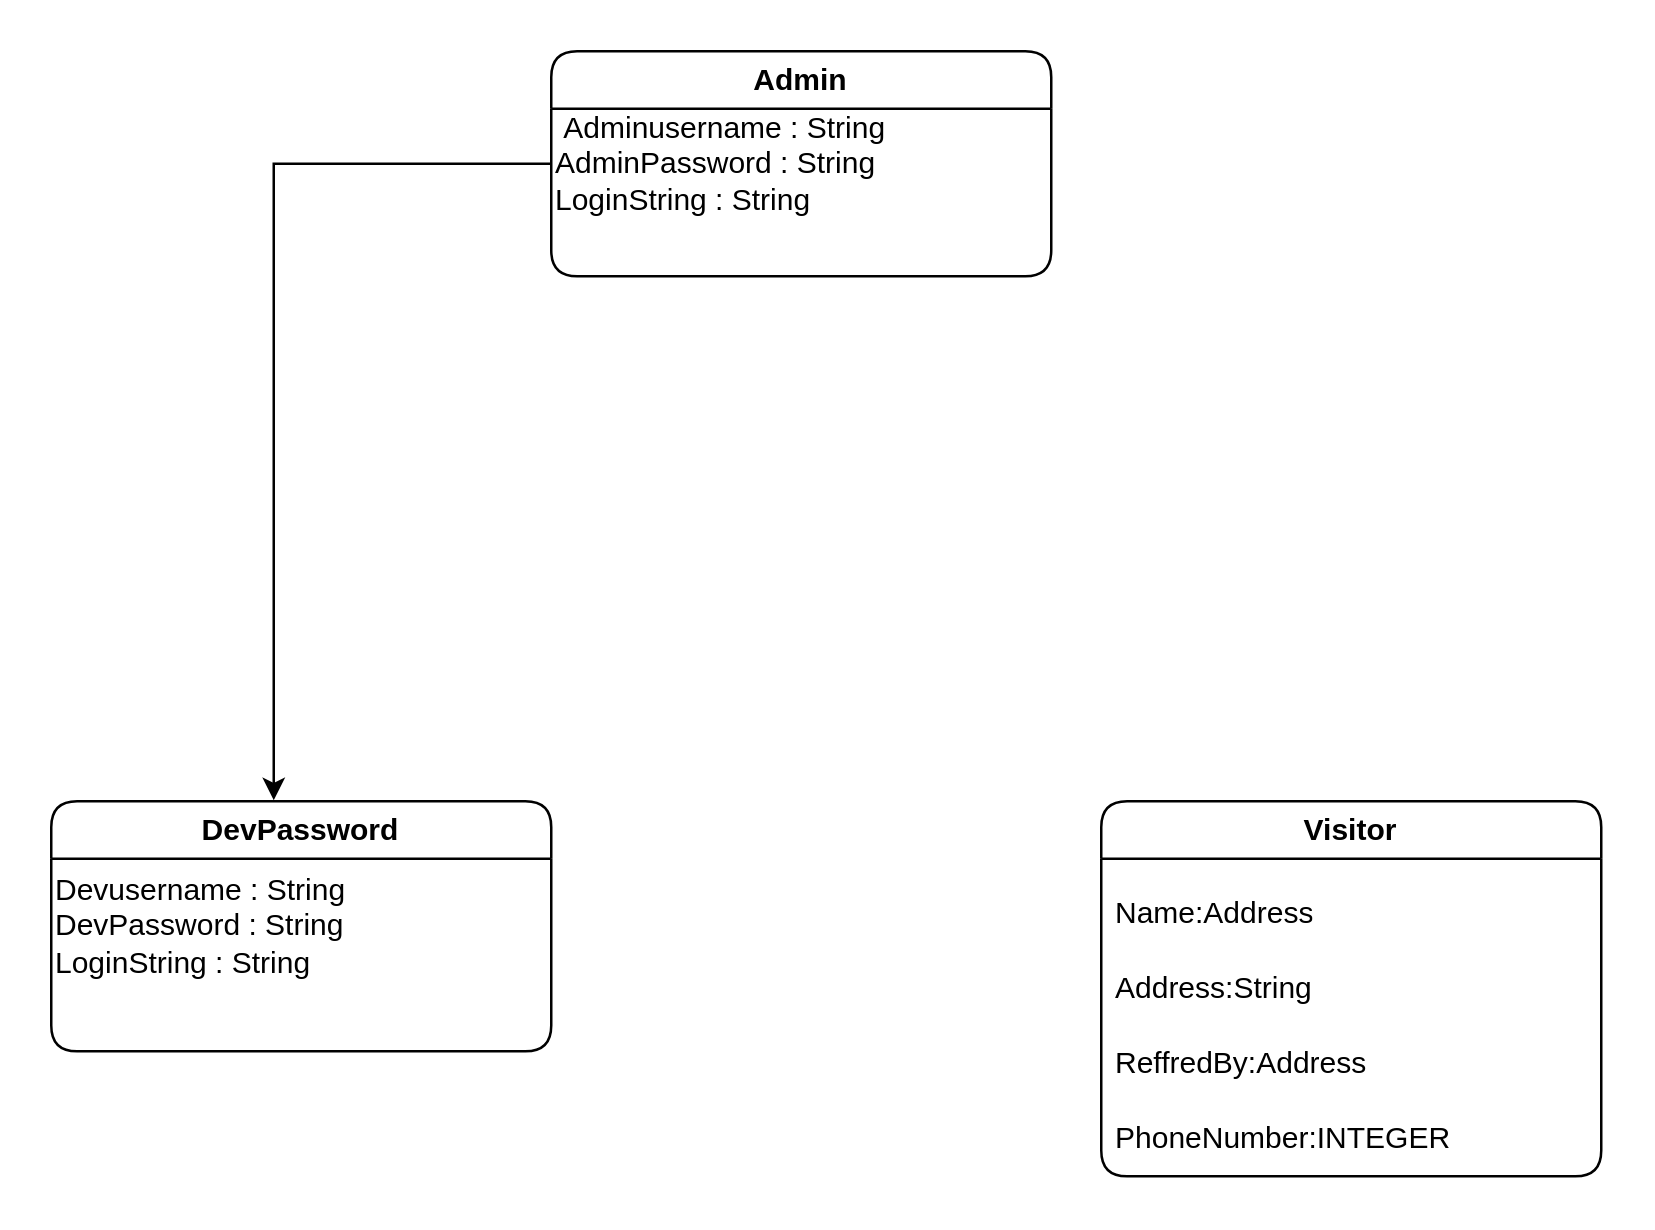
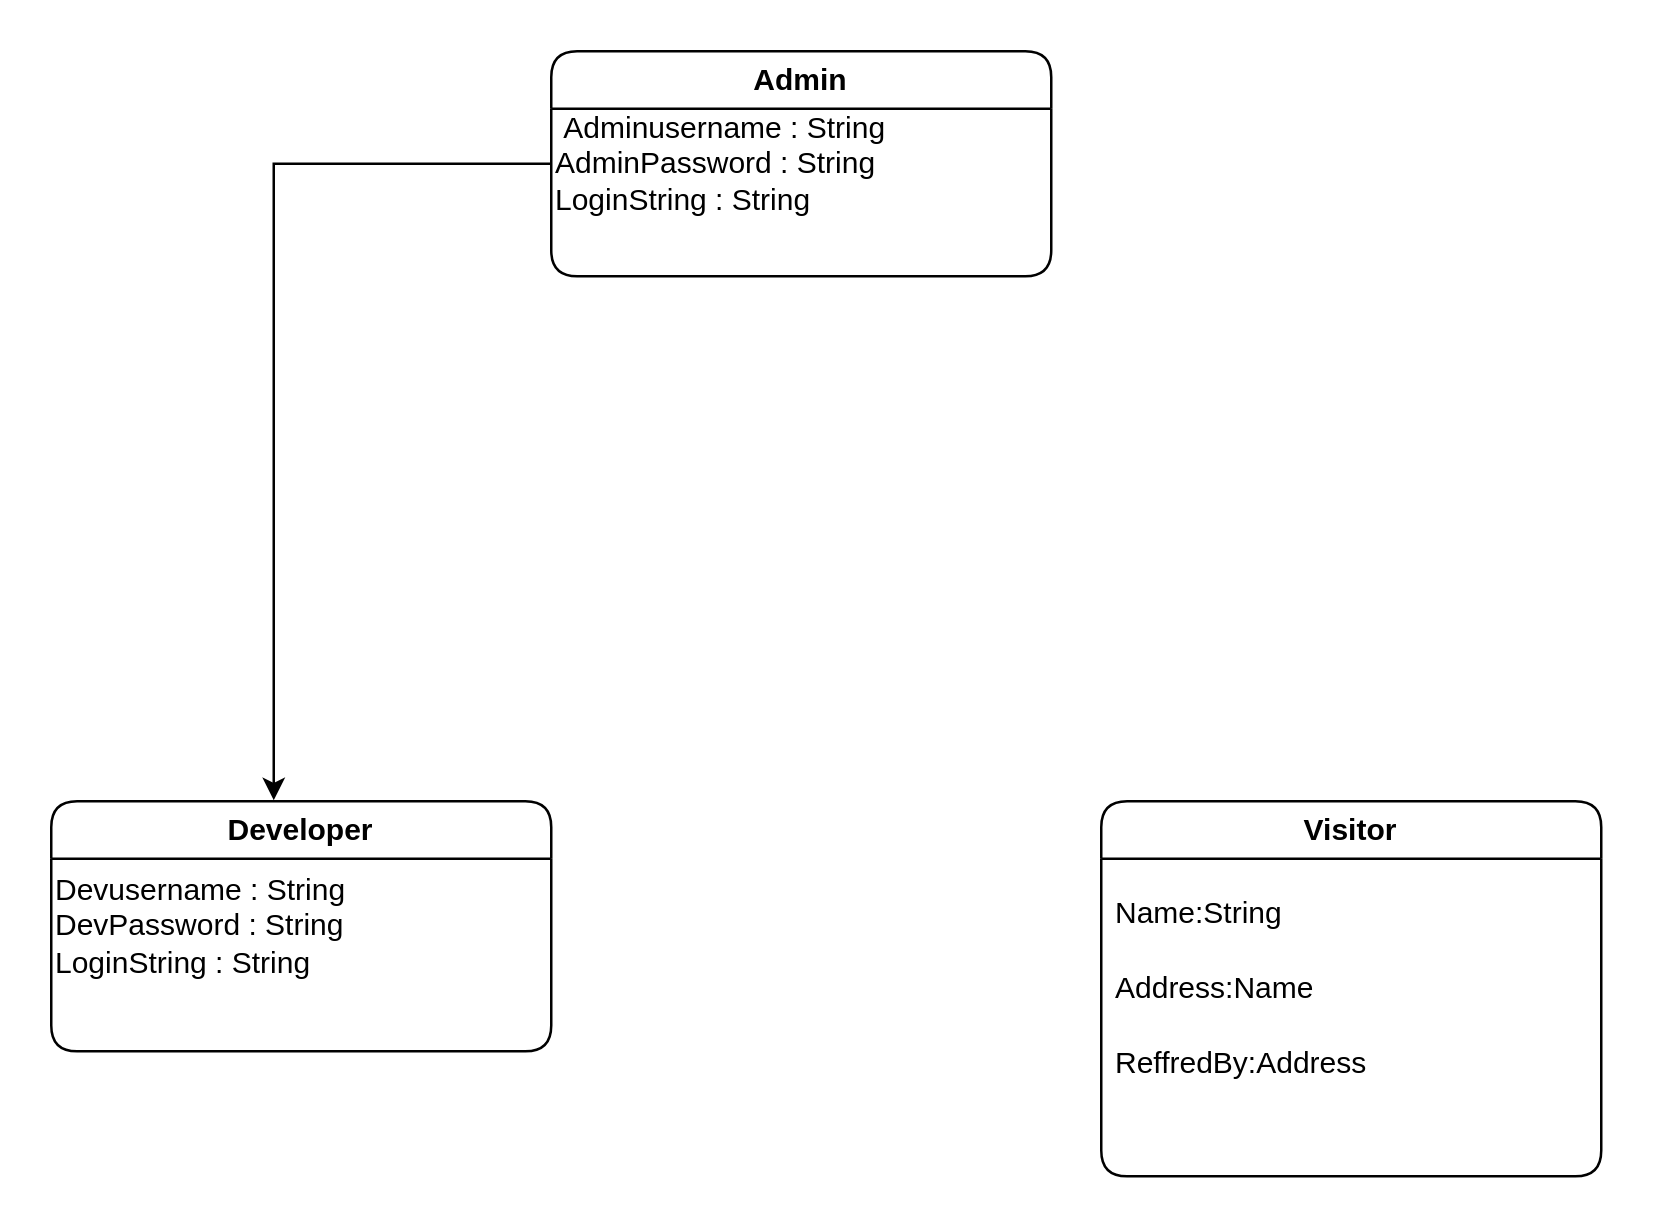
node "DevPassword": label "DevPassword" -> "Developer"
node "Name:Address": label "Name:Address" -> "Name:String"
node "Address:String": label "Address:String" -> "Address:Name"
node "PhoneNumber:INTEGER": removed
